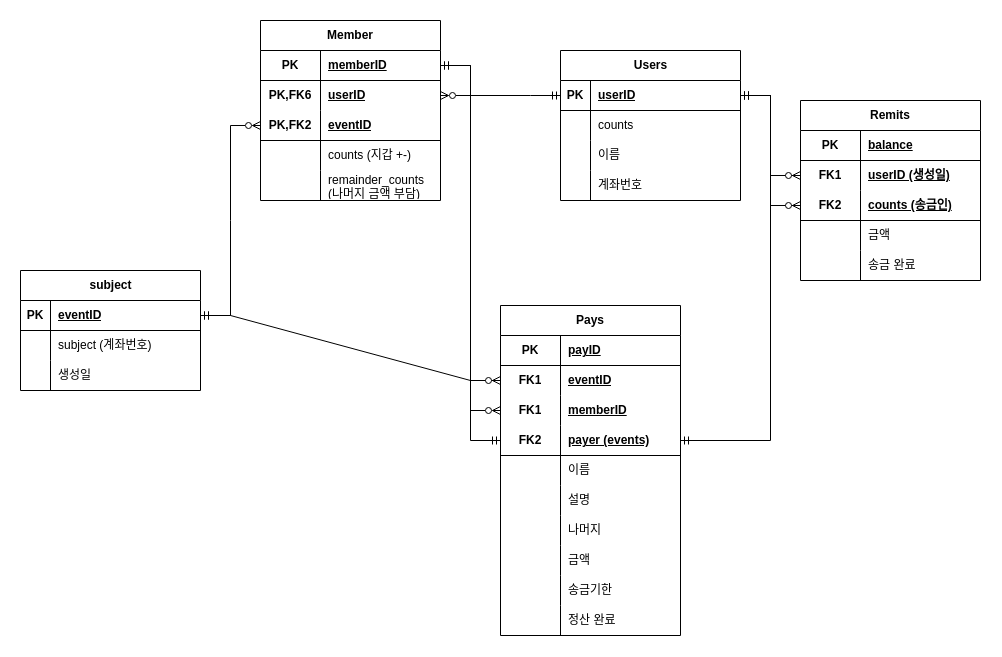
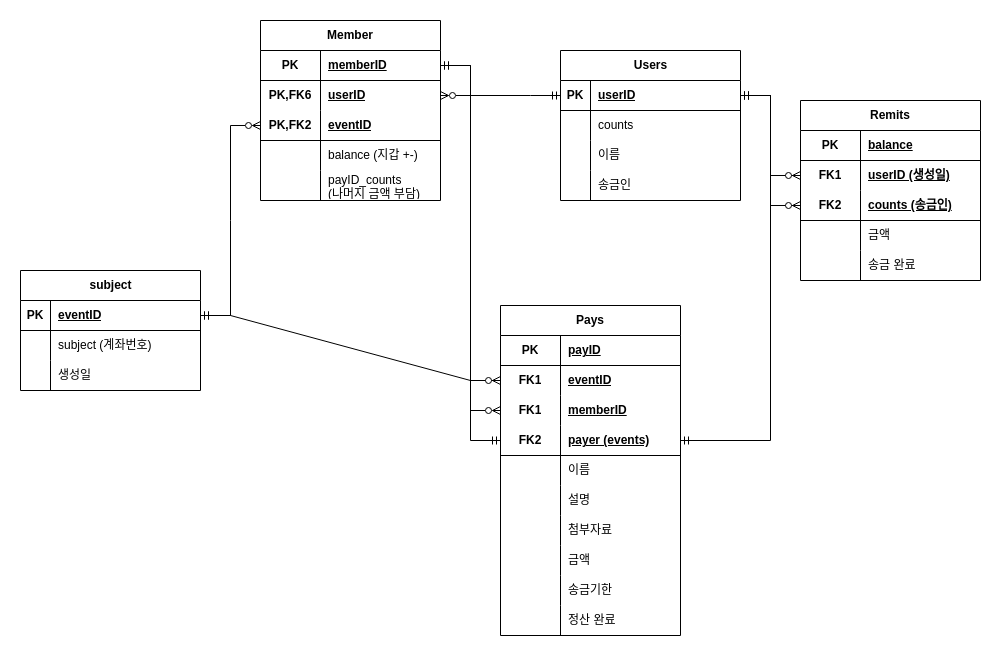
node "counts (지갑 +-)": label "counts (지갑 +-)" -> "balance (지갑 +-)"
node "remainder_counts (나머지 금액 부담)": label "remainder_counts (나머지 금액 부담)" -> "payID_counts (나머지 금액 부담)"
node "계좌번호": label "계좌번호" -> "송금인"
node "나머지": label "나머지" -> "첨부자료"
